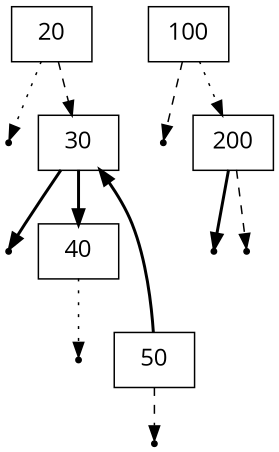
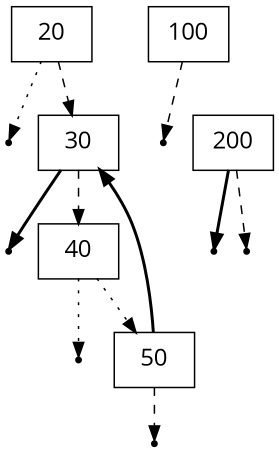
edge "100" -> "200": removed
edge "30" -> "40": style bold -> dashed
edge "40" -> "50": added
